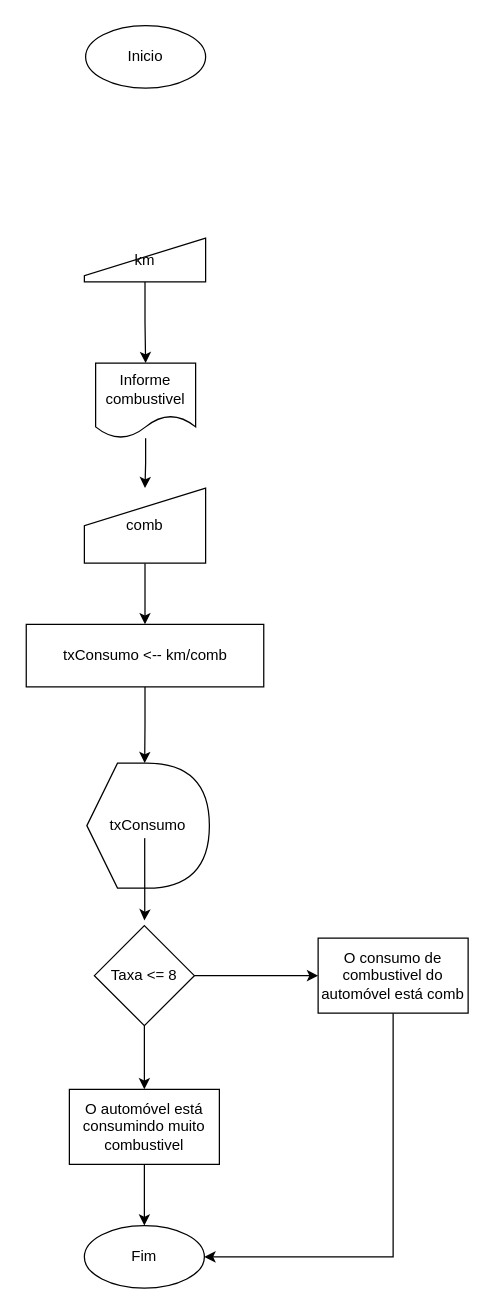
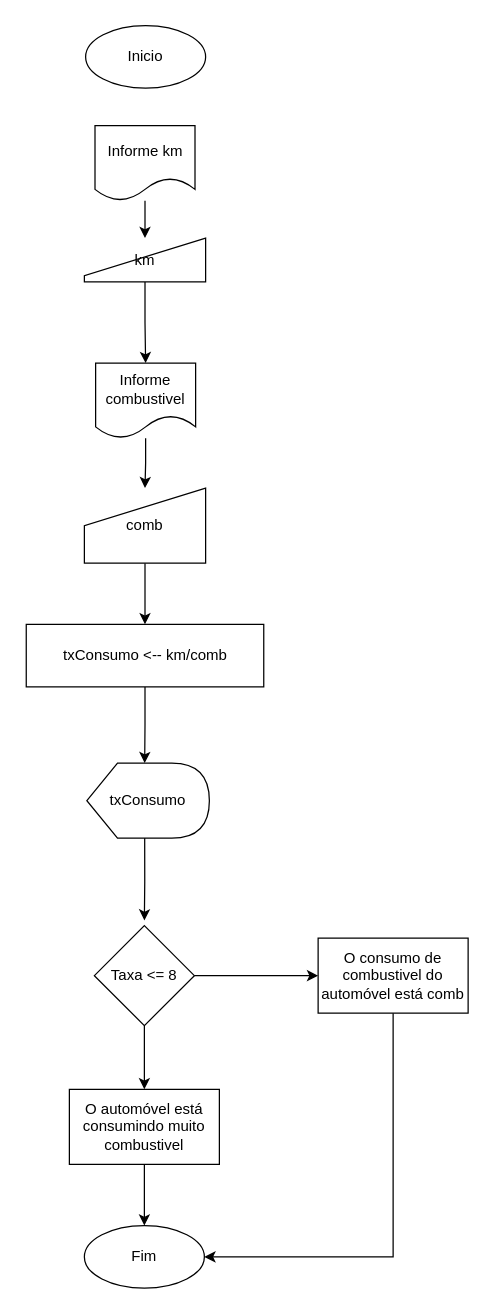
node "Informe km": added
edge "Informe km" -> "km": added
node "txConsumo": size 123x125 -> 123x75
